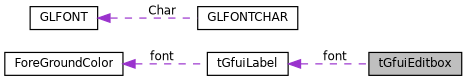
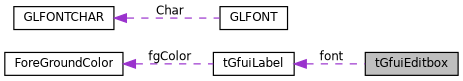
edge "GLFONTCHAR" -> "GLFONT": reversed
edge "tGfuiLabel" -> "ForeGroundColor": label " font" -> " fgColor"
